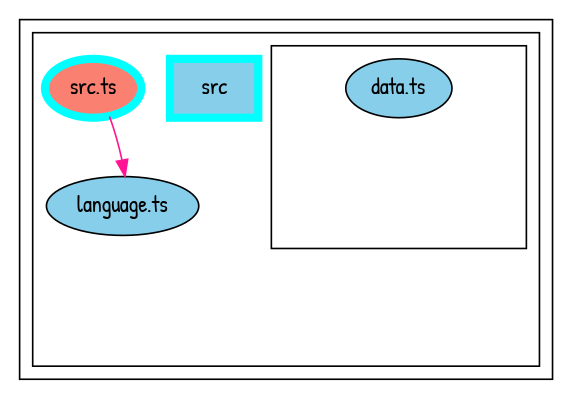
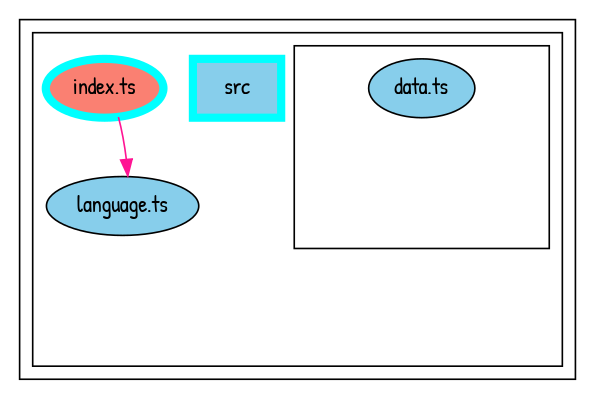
node "src.ts": label "src.ts" -> "index.ts"
